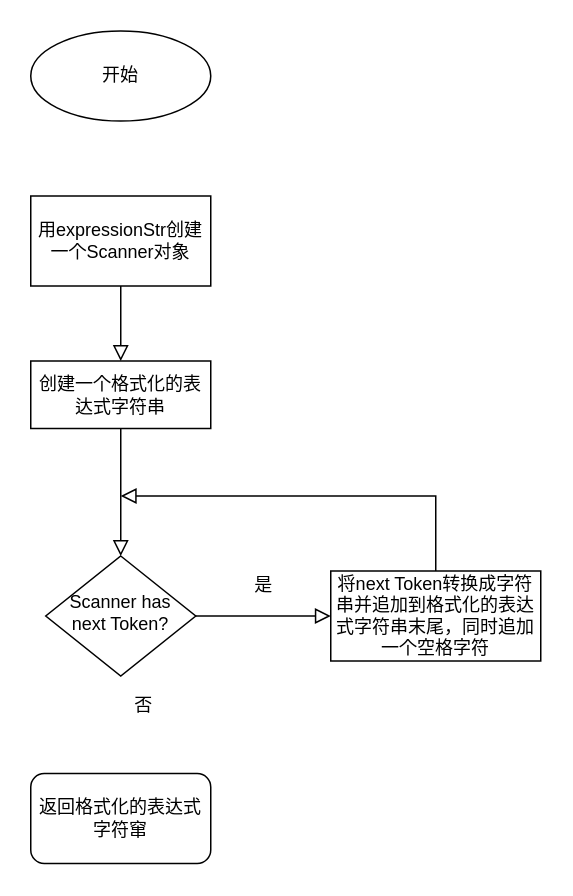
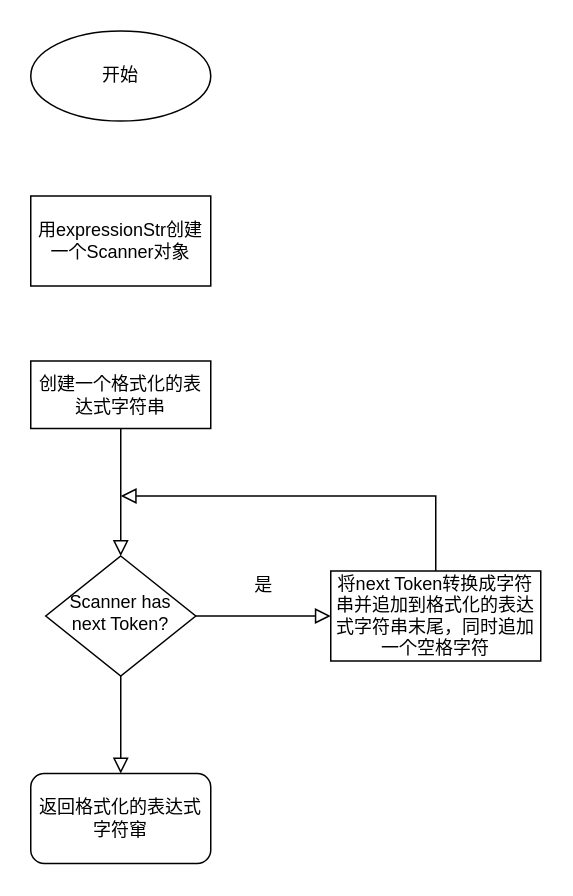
edge "用expressionStr创建一个Scanner对象" -> "创建一个格式化的表达式字符串": removed
node "否": removed
edge "Scanner has next Token?" -> "返回格式化的表达式字符窜": added
